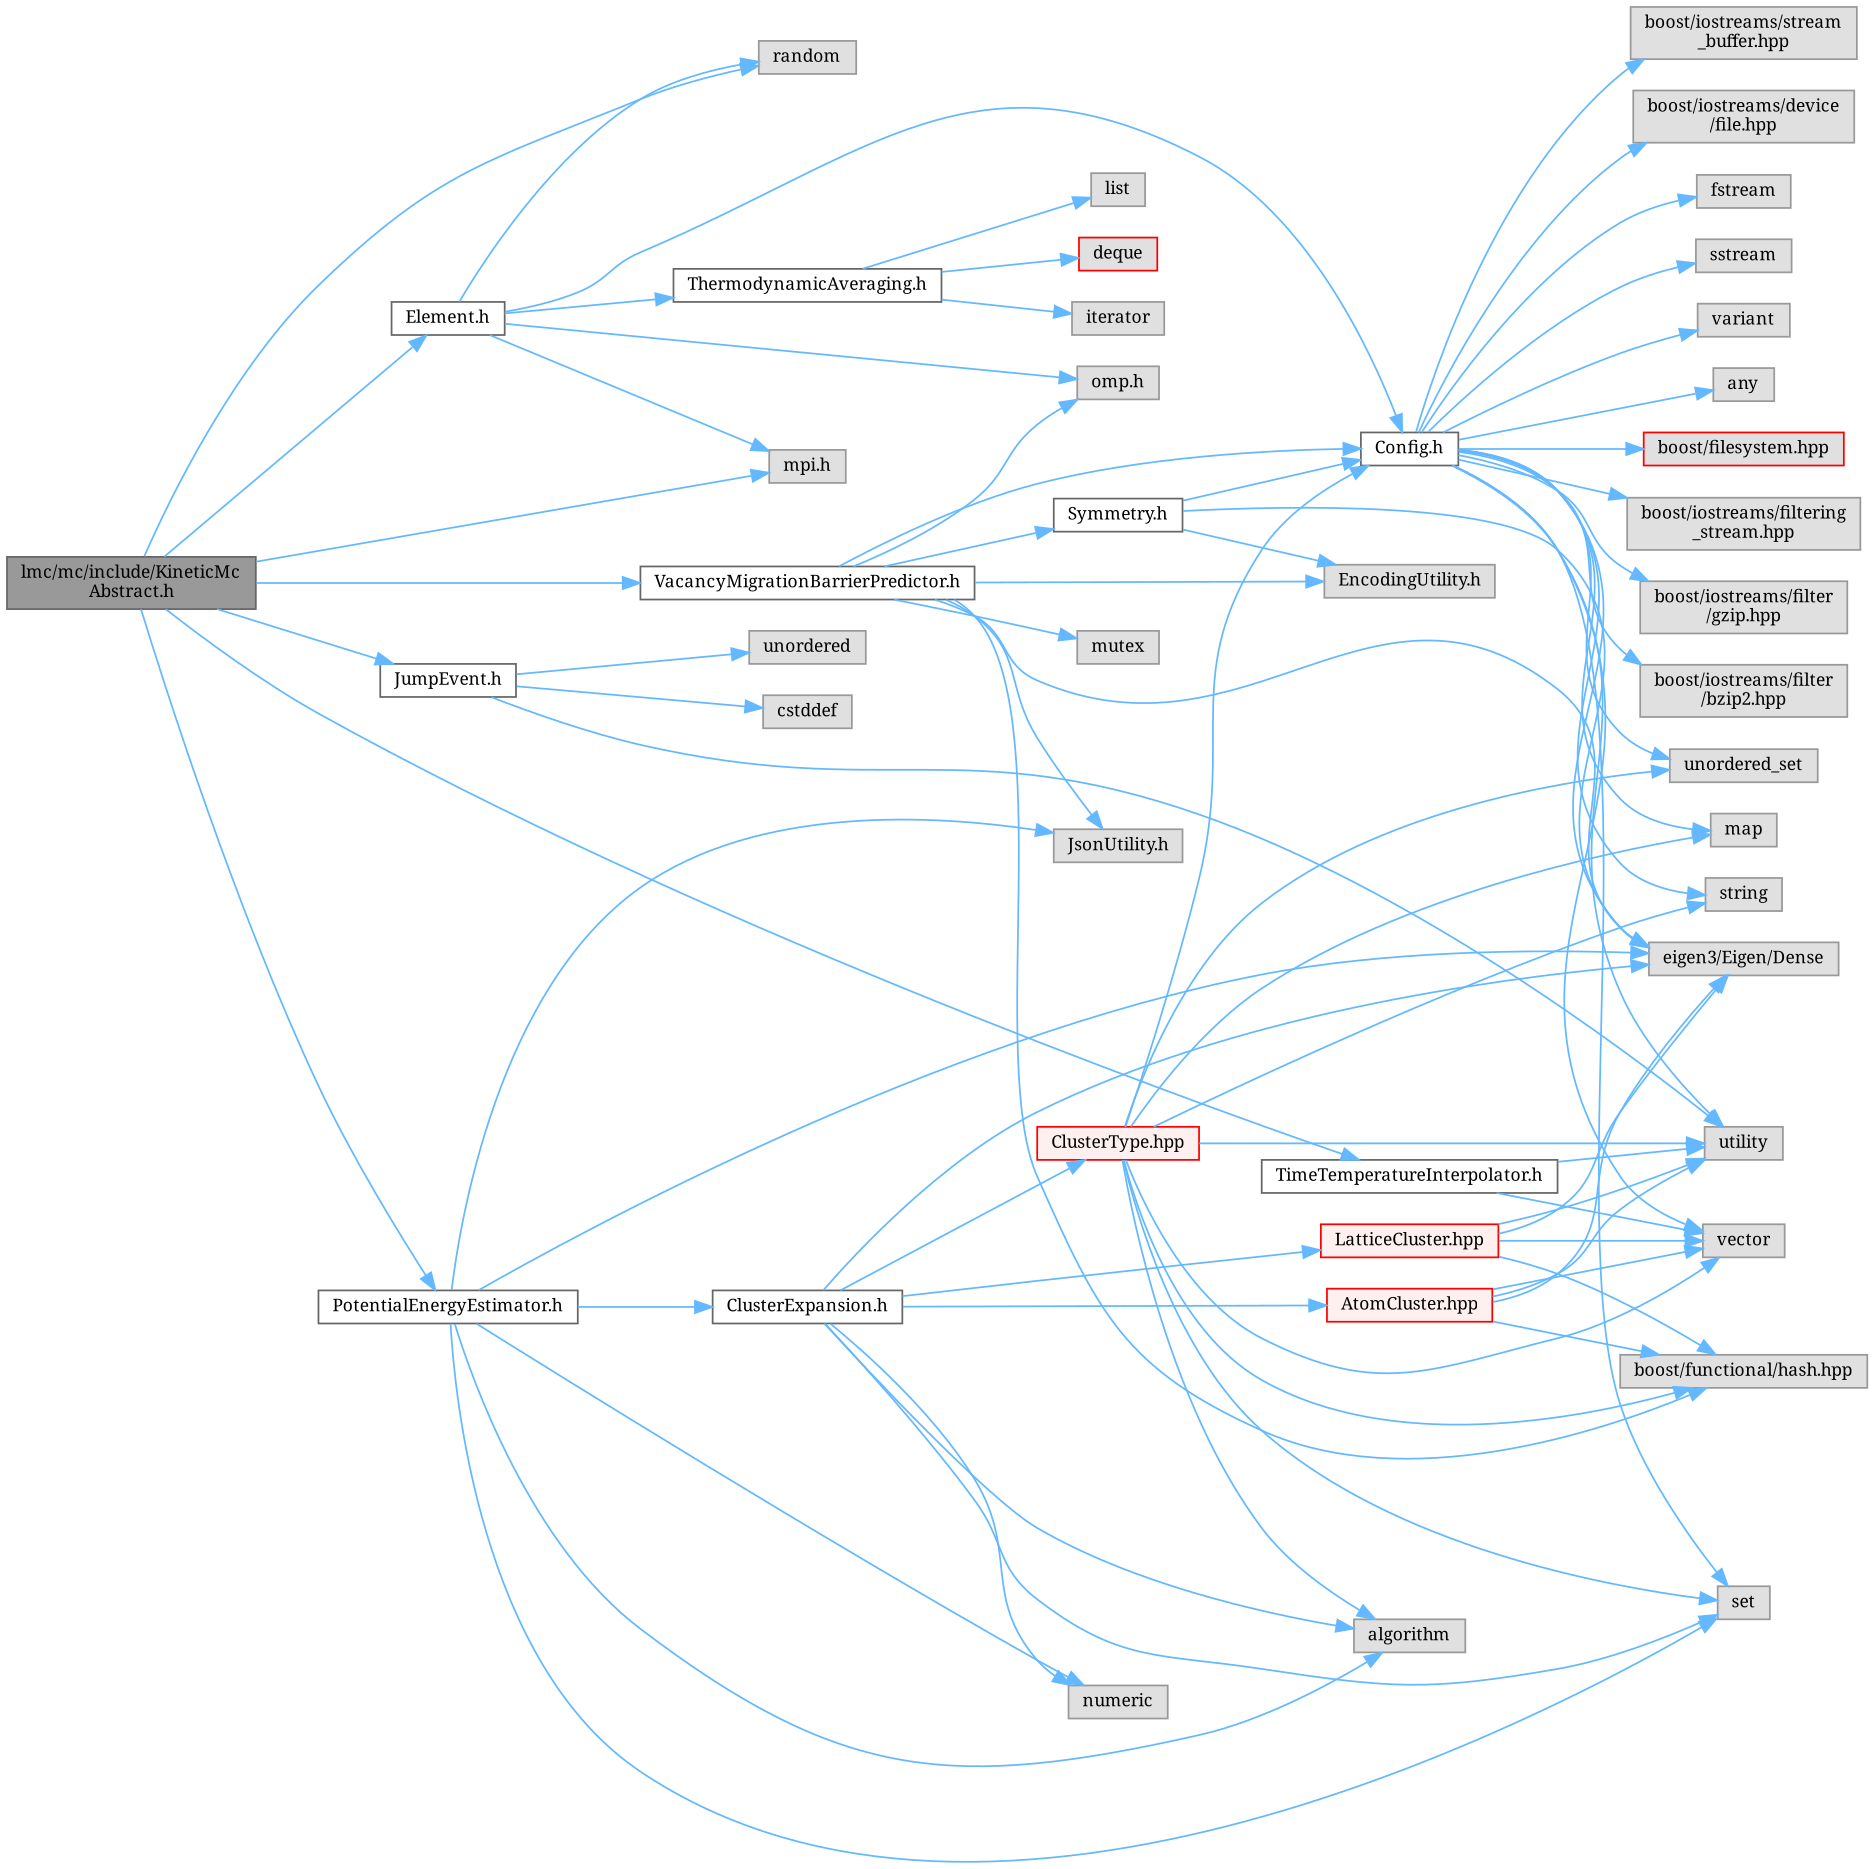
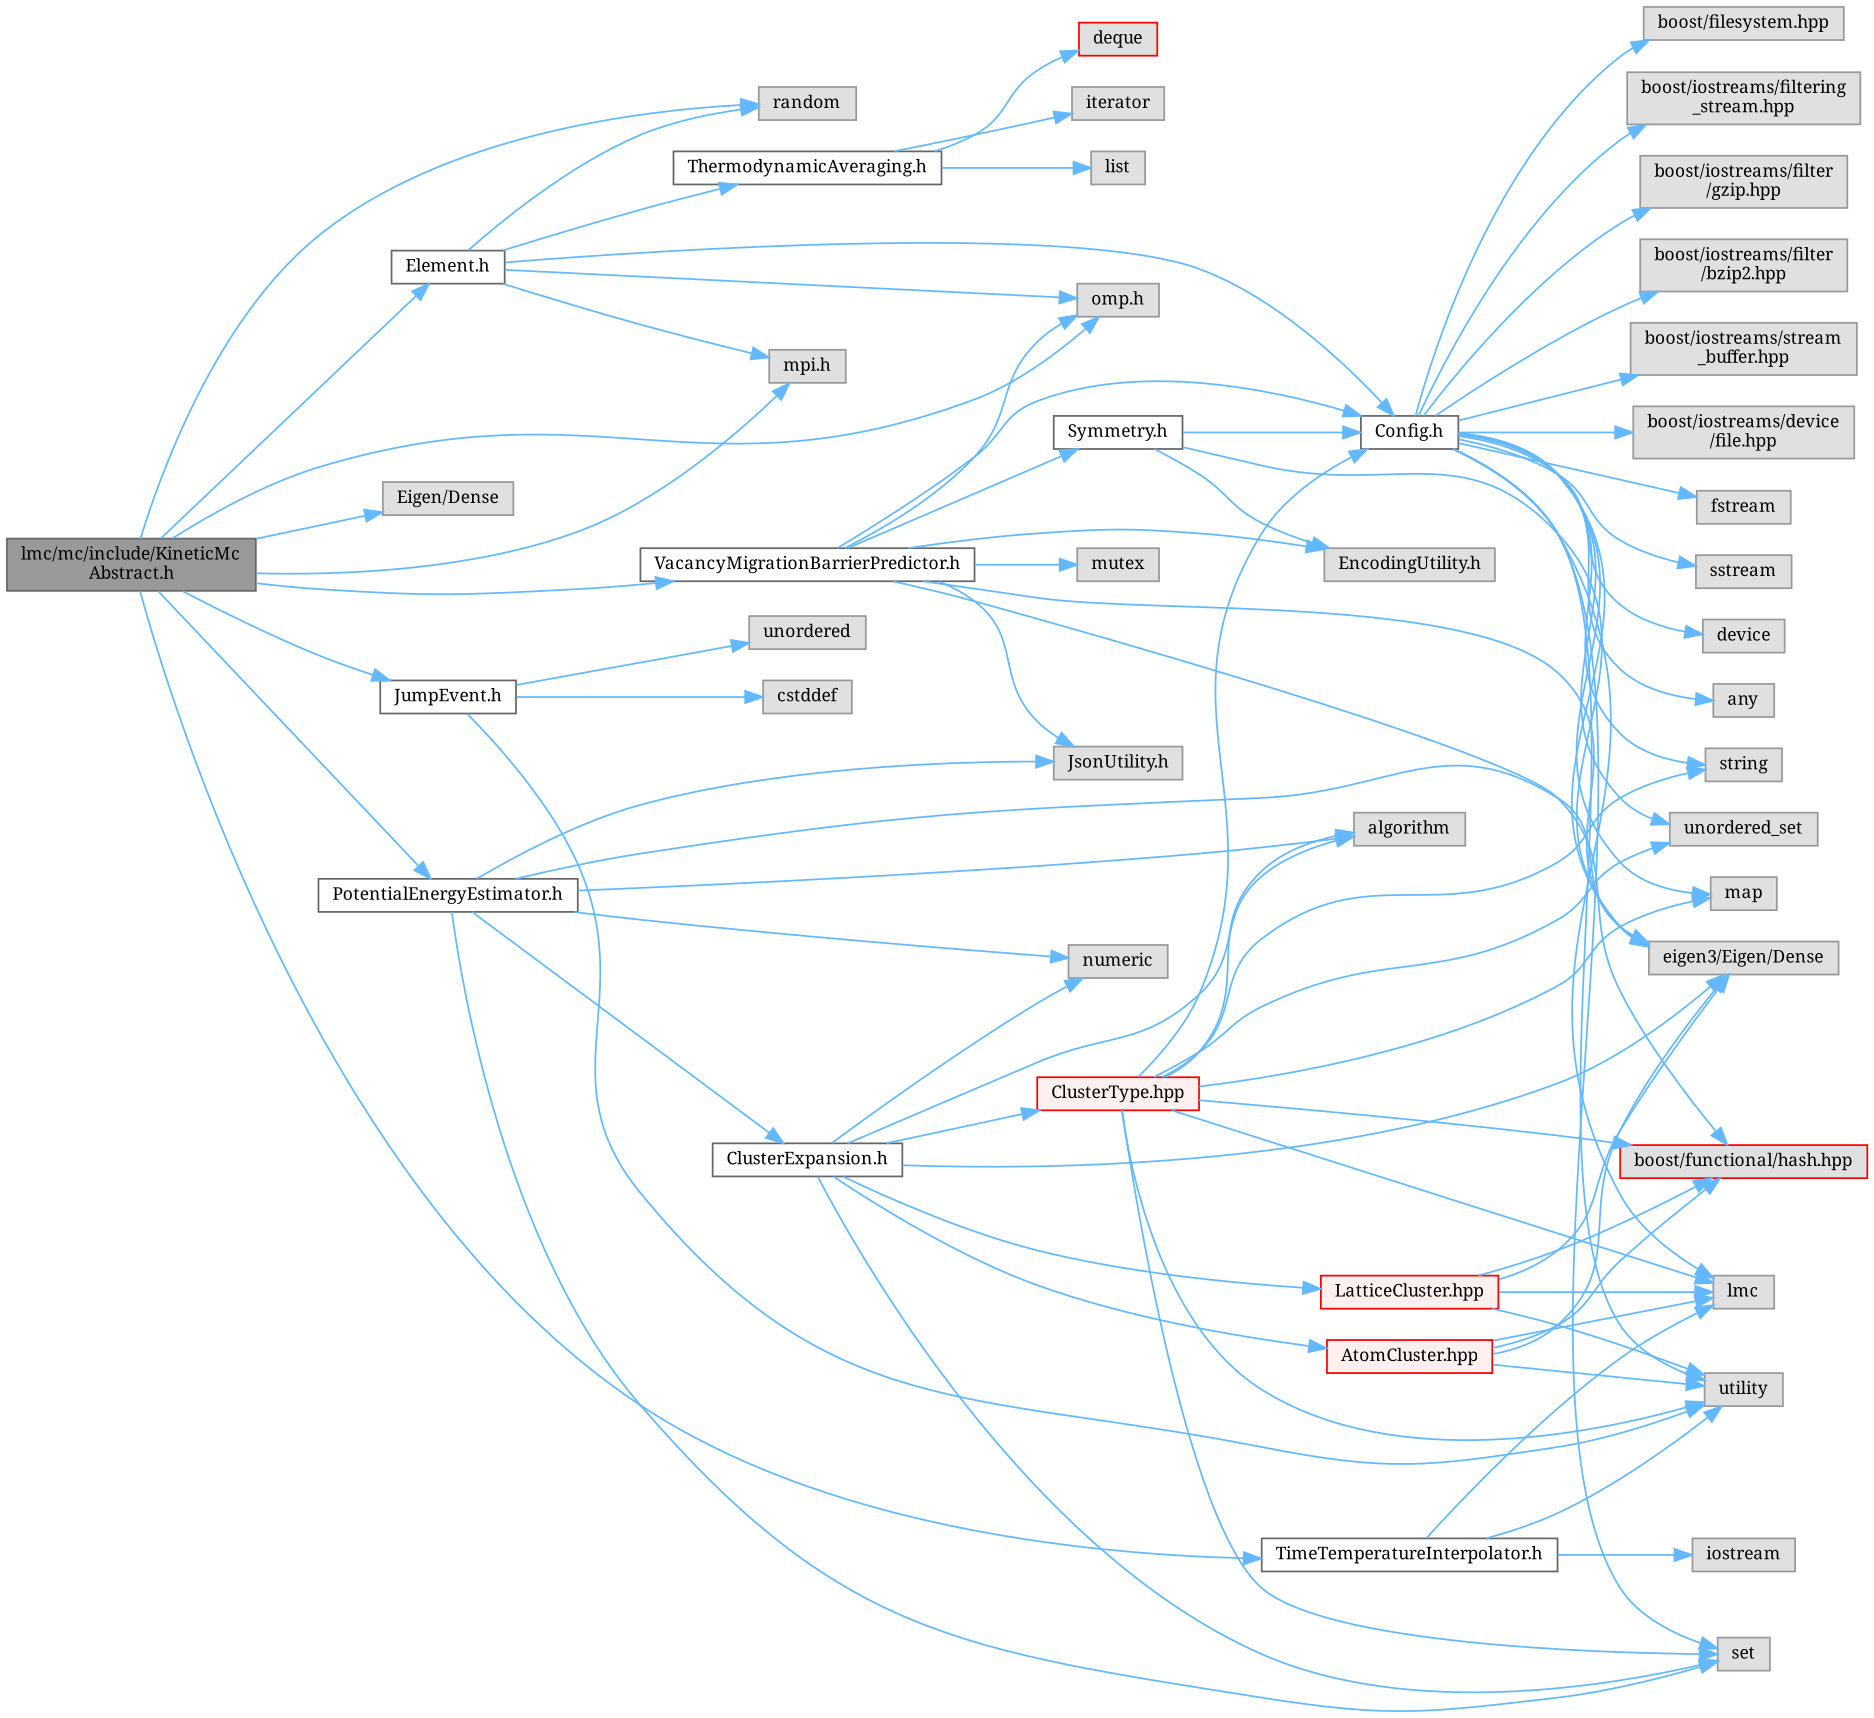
node "variant": label "variant" -> "device"
edge "lmc/mc/include/KineticMc Abstract.h" -> "omp.h": added
node "boost/filesystem.hpp": color red -> grey60
node "Eigen/Dense": added
node "vector": label "vector" -> "lmc"
node "boost/functional/hash.hpp": color grey60 -> red
node "iostream": added
